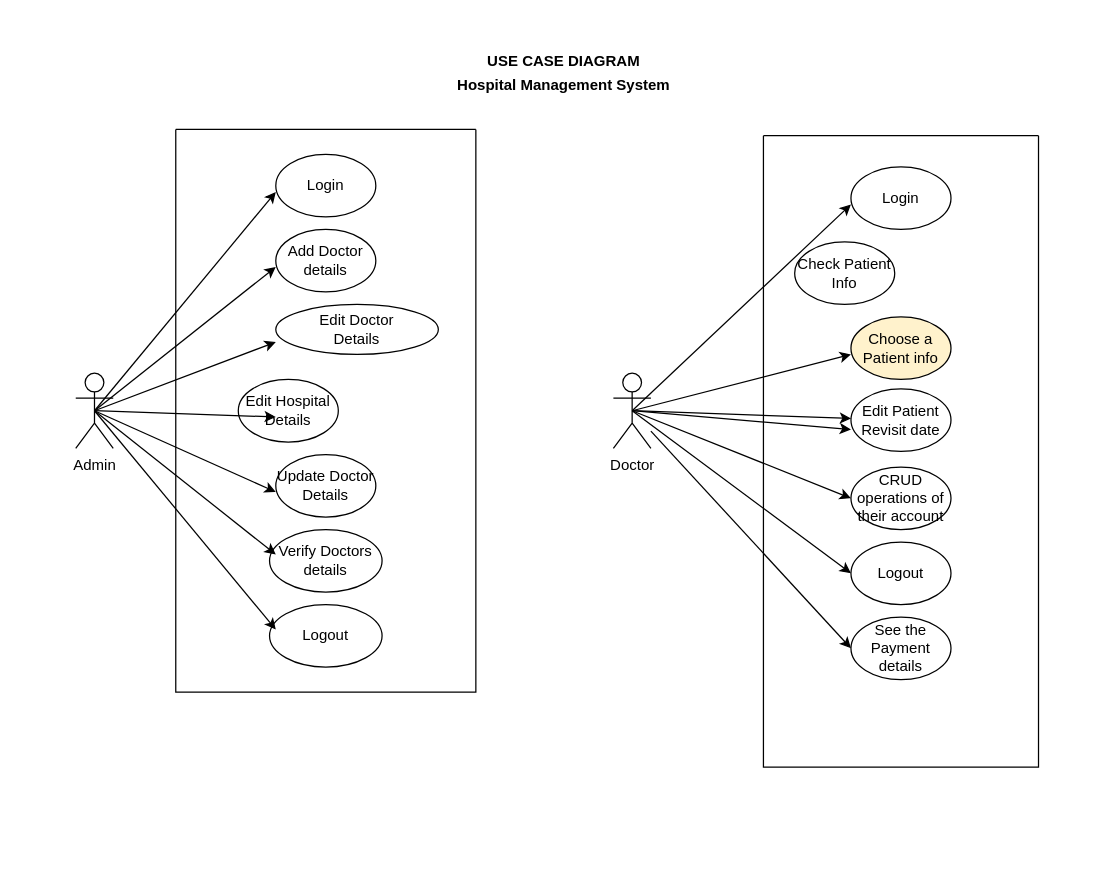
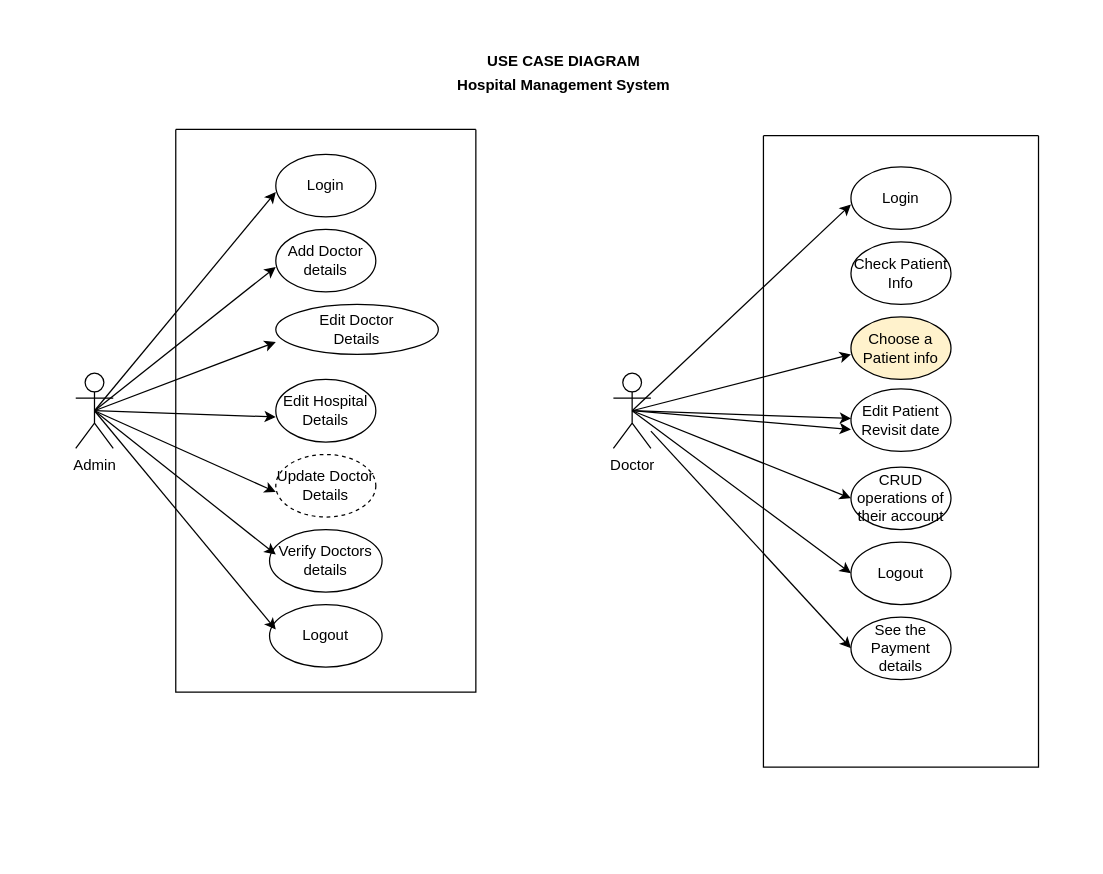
node "Check Patient Info": moved (844, 273) -> (901, 273)
node "Edit Hospital Details": moved (288, 411) -> (326, 411)
node "Update Doctor Details": style solid -> dashed
